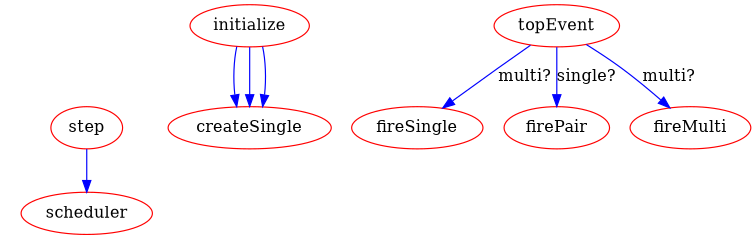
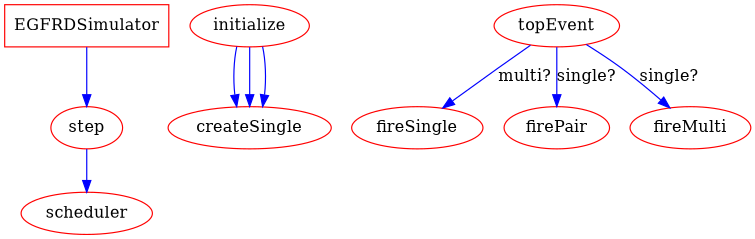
node "EGFRDSimulator": added
edge "topEvent" -> "fireMulti": label "multi?" -> "single?"
